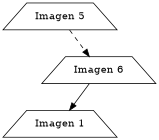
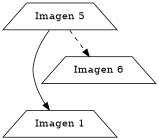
edge "Imagen 6" -> "Imagen 1": now "Imagen 5" -> "Imagen 1"
